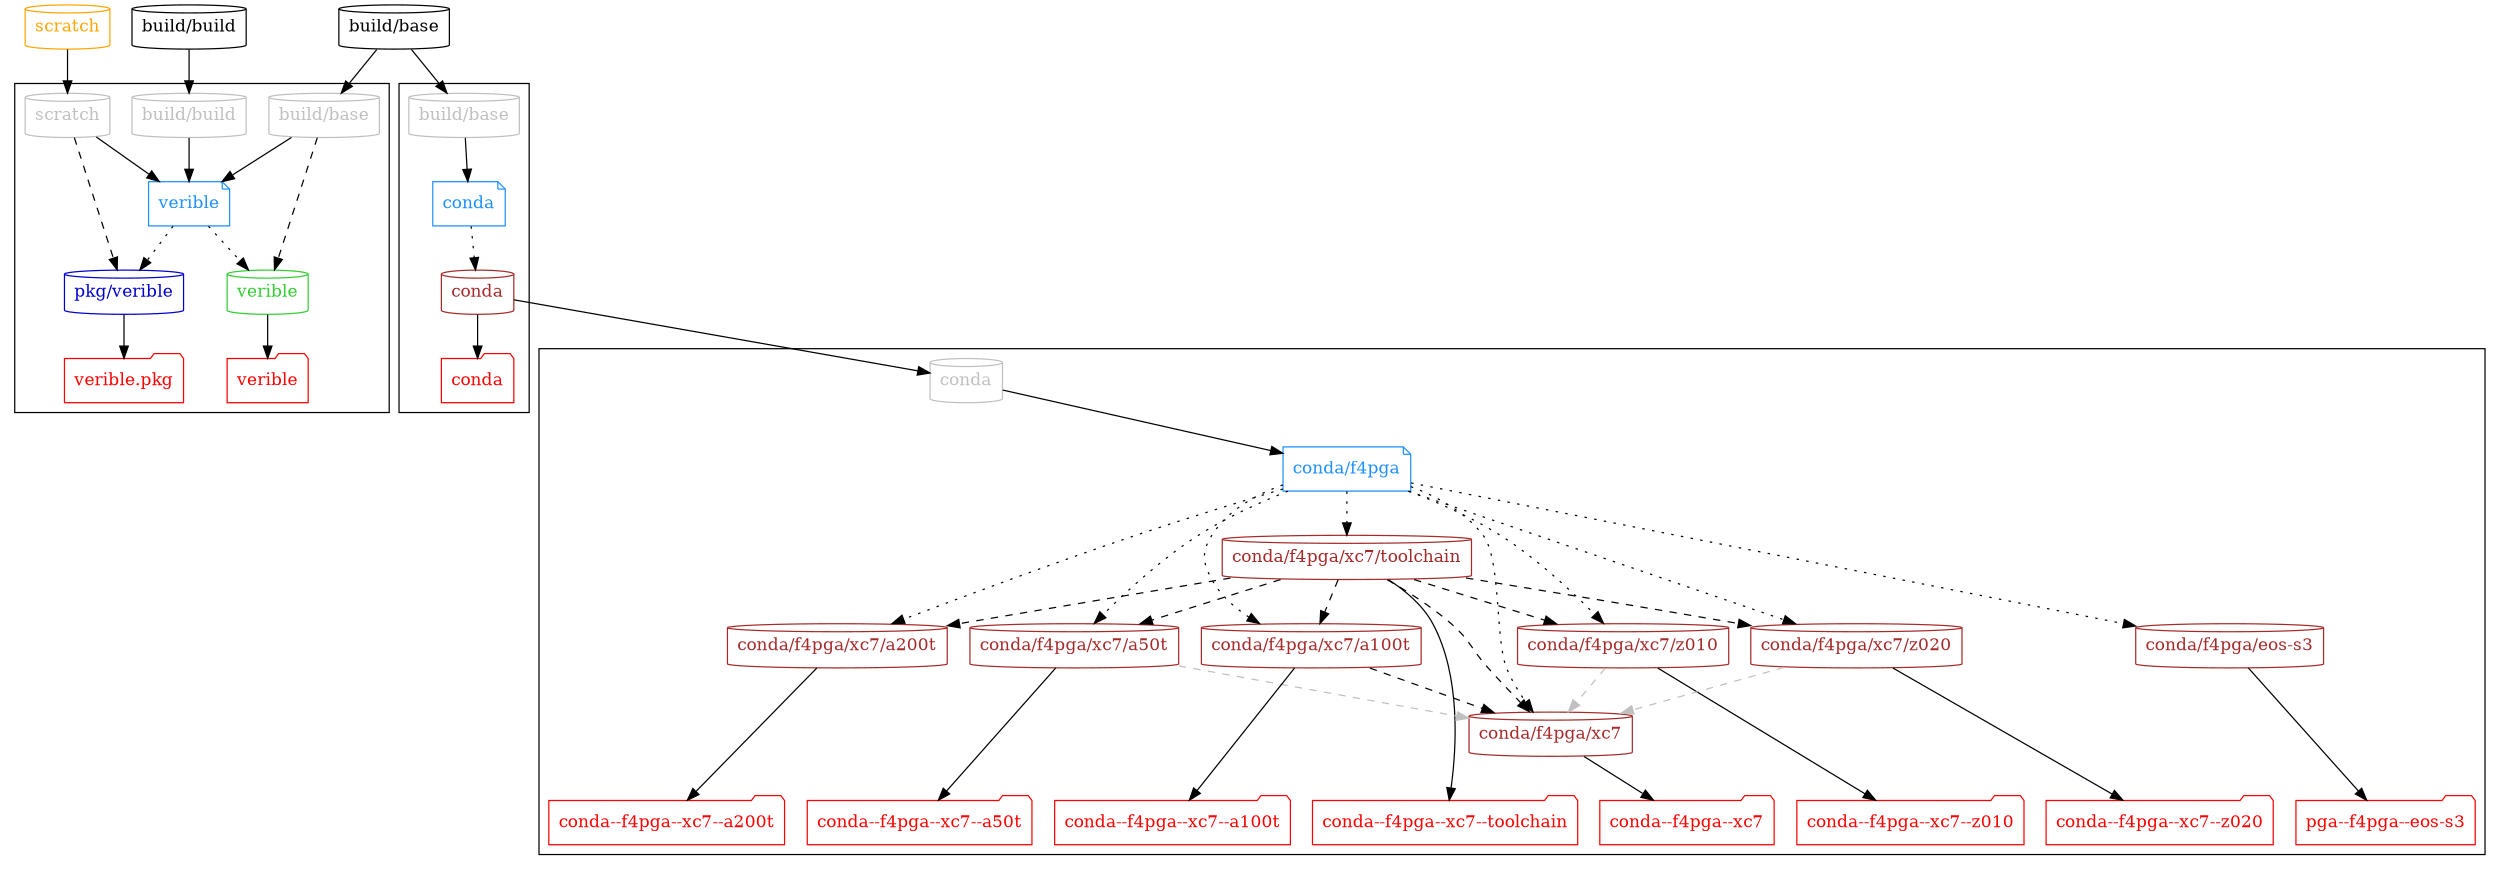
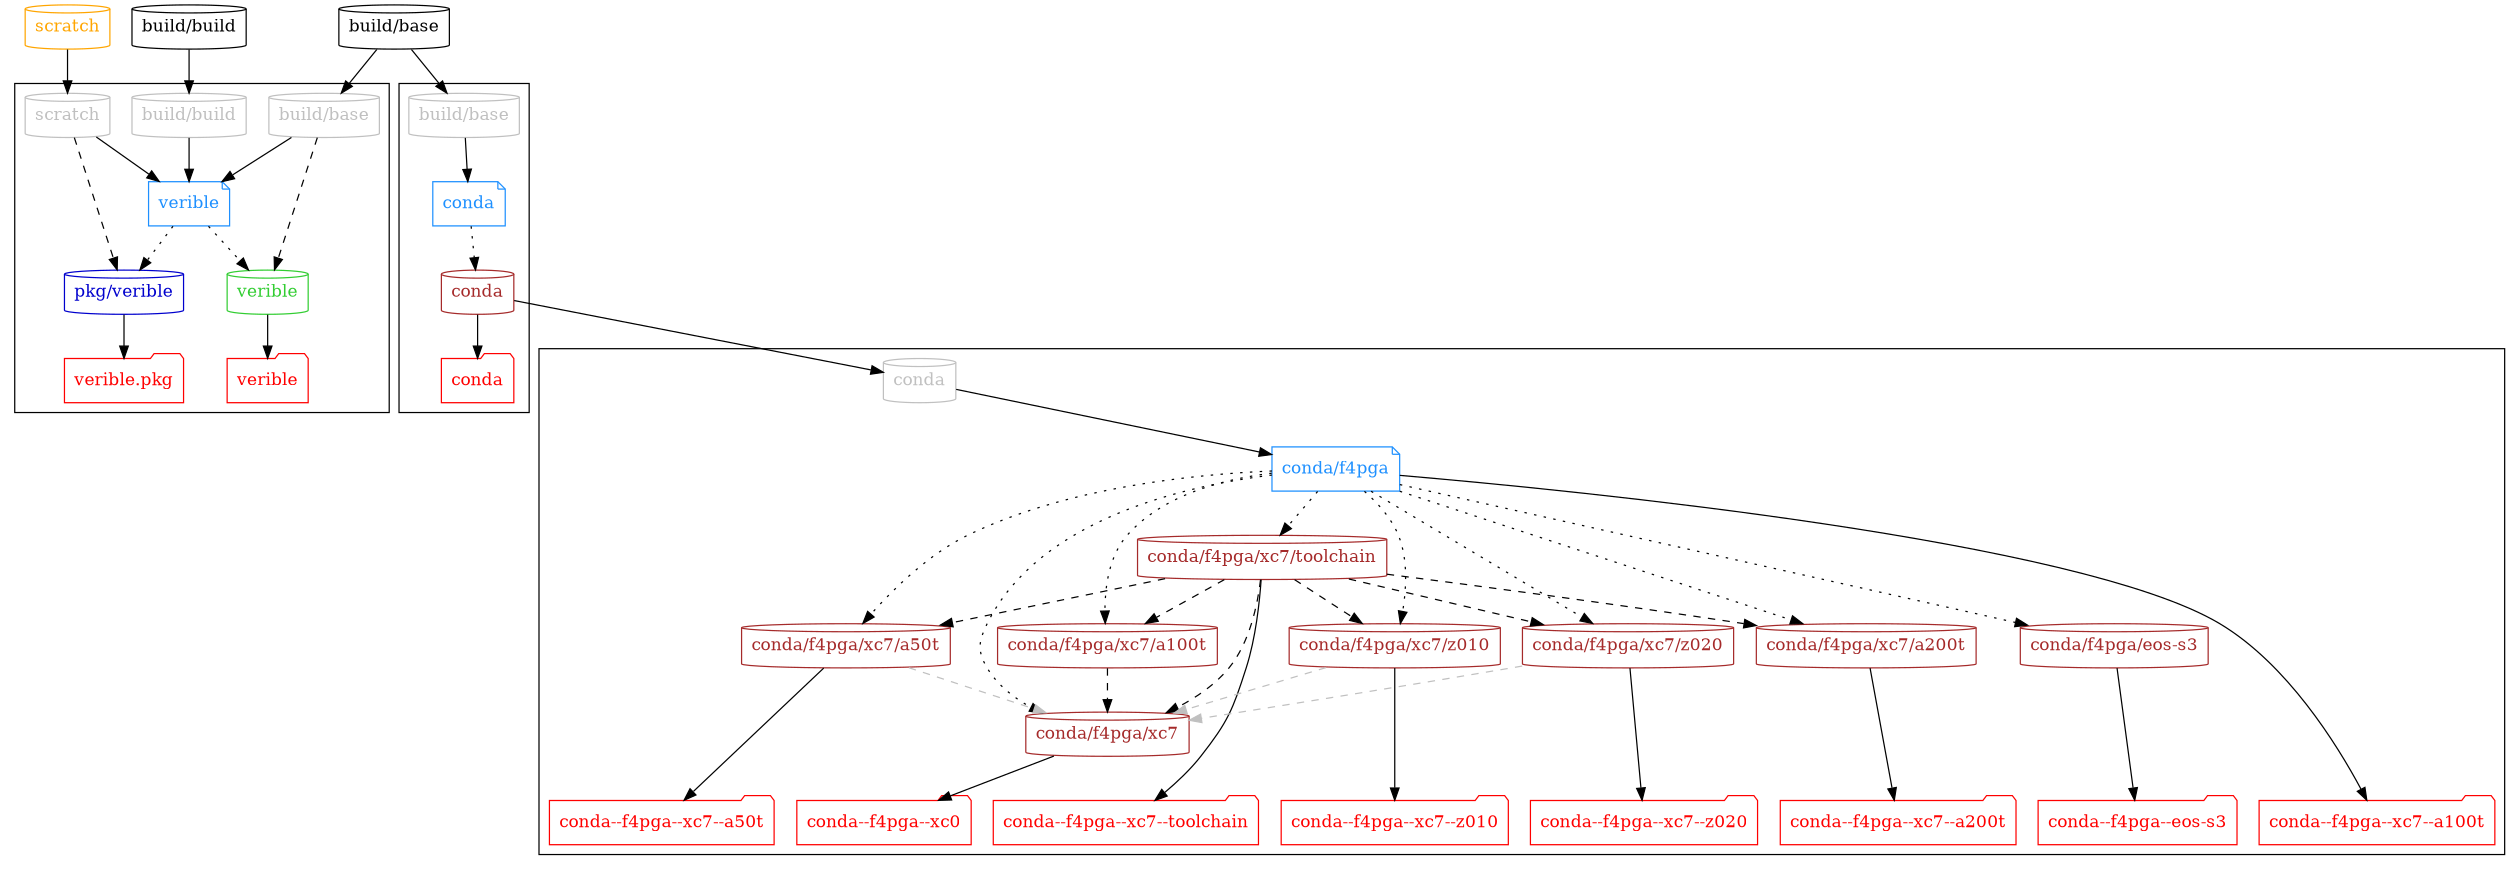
edge "conda/f4pga/xc7/a100t" -> "conda--f4pga--xc7--a100t": now "conda/f4pga" -> "conda--f4pga--xc7--a100t"
node "conda--f4pga--xc7": label "conda--f4pga--xc7" -> "conda--f4pga--xc0"
node "pga--f4pga--eos-s3": label "pga--f4pga--eos-s3" -> "conda--f4pga--eos-s3"
